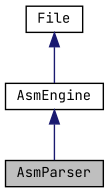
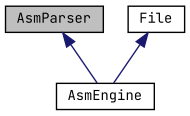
edge "AsmParser" -> "AsmEngine": reversed
